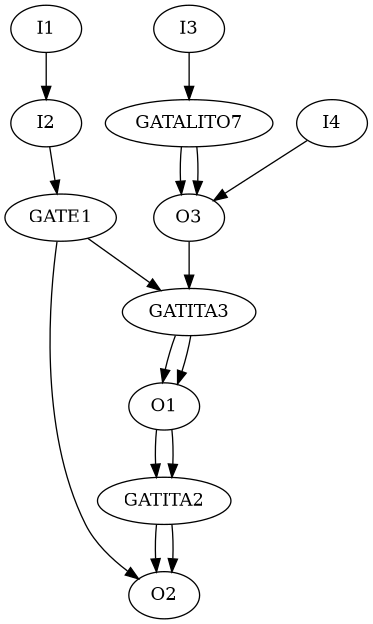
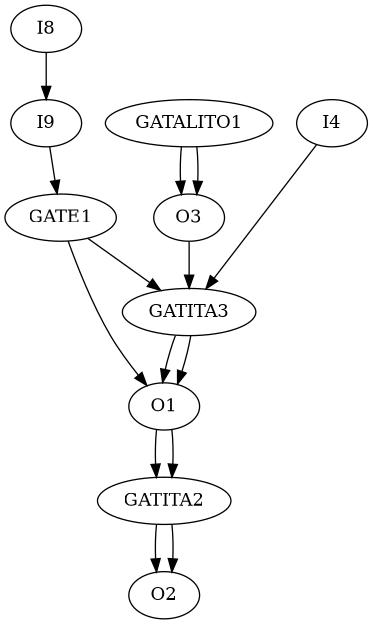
node "I1": label "I1" -> "I8"
node "I3": removed
node "I2": label "I2" -> "I9"
node "GATALITO7": label "GATALITO7" -> "GATALITO1"
edge "I4" -> "O3": now "I4" -> "GATITA3"
edge "GATE1" -> "O2": now "GATE1" -> "O1"
